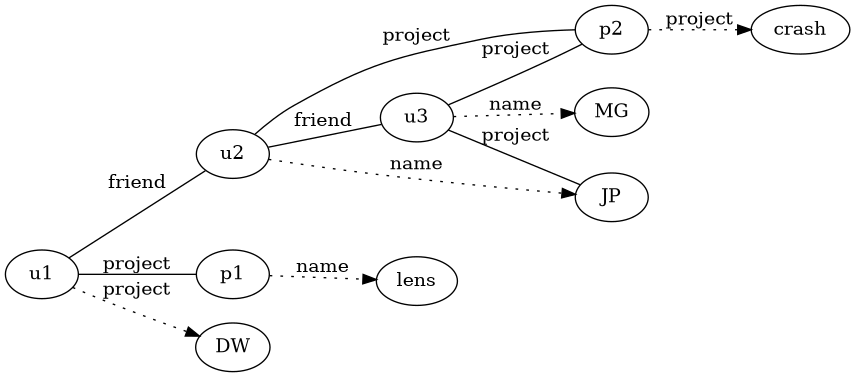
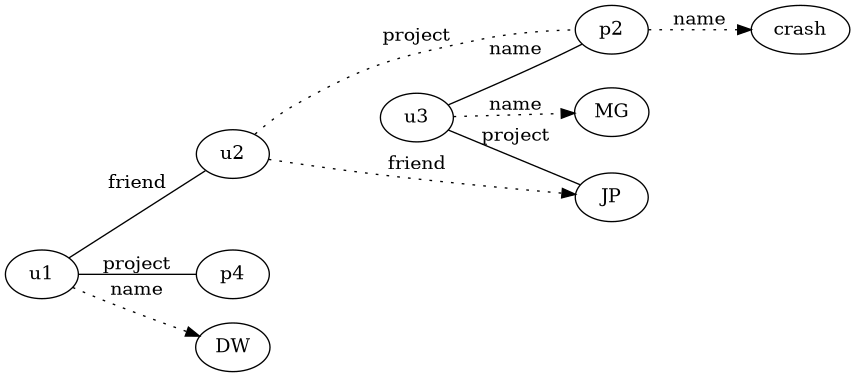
edge "p2" -> "crash": label "project" -> "name"
edge "p2" -- "u3": label "project" -> "name"
edge "p2" -- "u2": style solid -> dotted
edge "u3" -- "u2": removed, label "friend"
edge "u2" -> "JP": label "name" -> "friend"
node "p1": label "p1" -> "p4"
node "lens": removed
edge "u1" -> "DW": label "project" -> "name"
